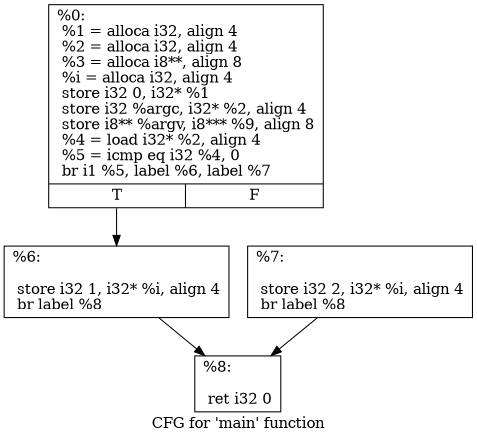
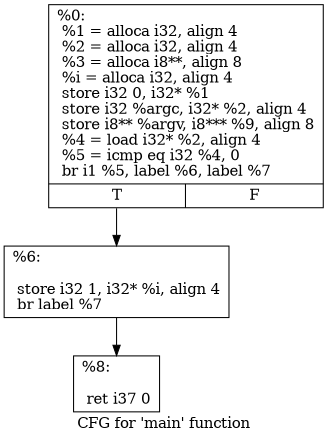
node "%7:": removed
node "%6:": text "br label %8" -> "br label %7"
node "%8:": text "ret i32 0" -> "ret i37 0"
